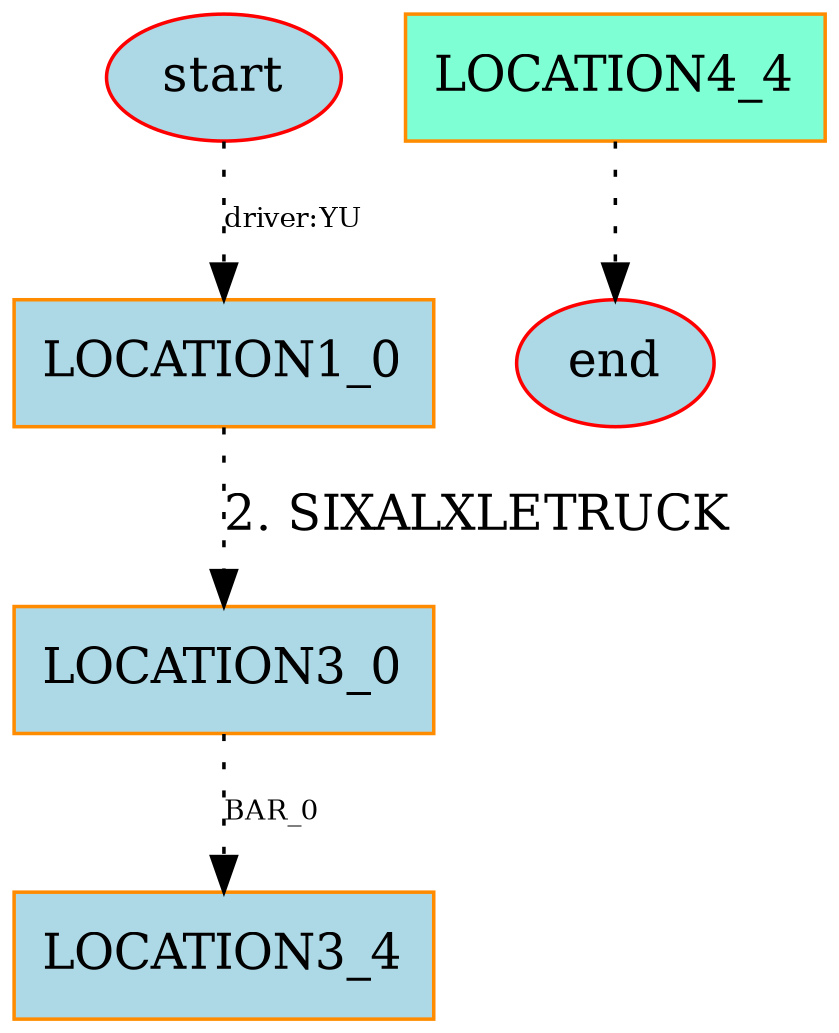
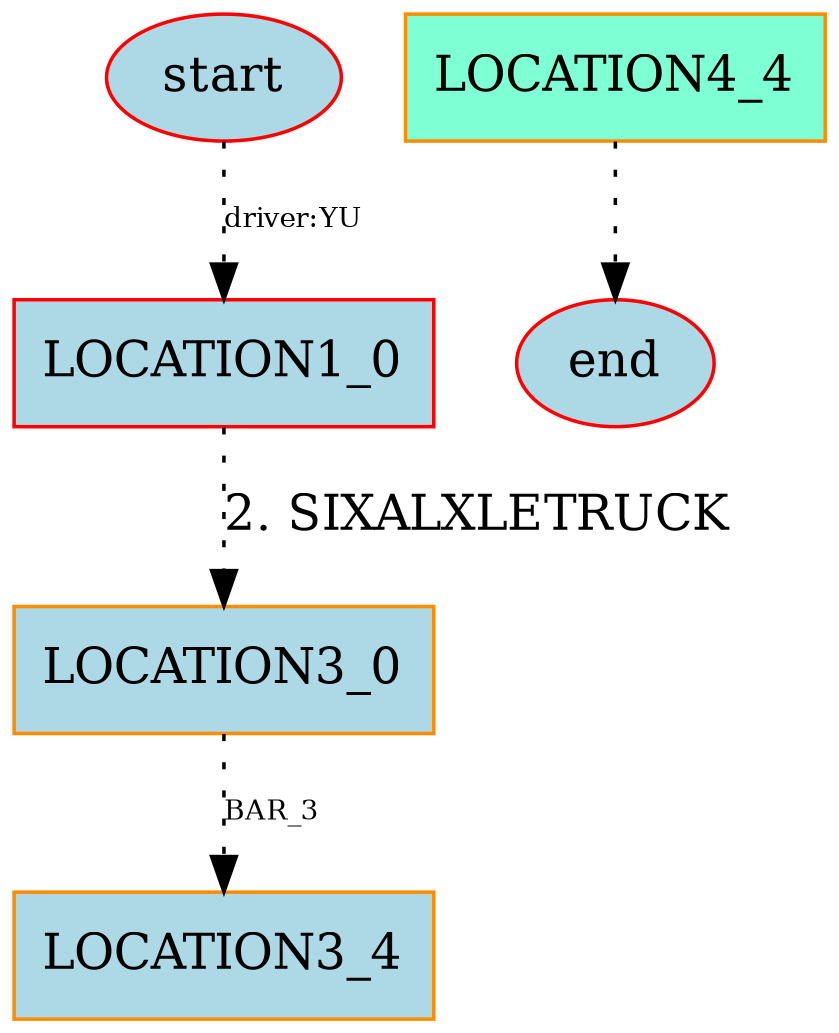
node "LOCATION1_0": color darkorange -> red
edge "LOCATION3_0" -> "LOCATION3_4": label "BAR_0" -> "BAR_3"
